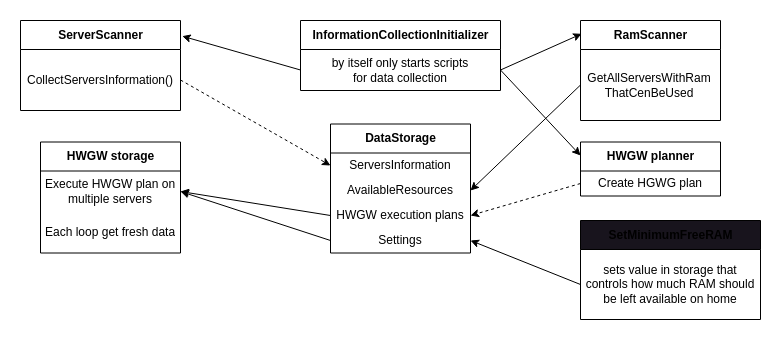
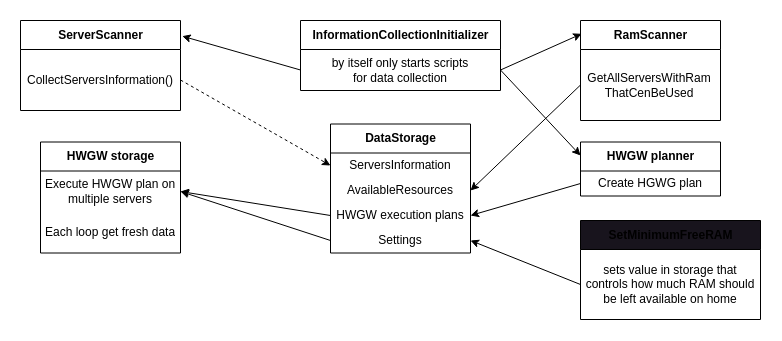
edge "Create HGWG plan" -> "HWGW execution plans": style dashed -> solid
